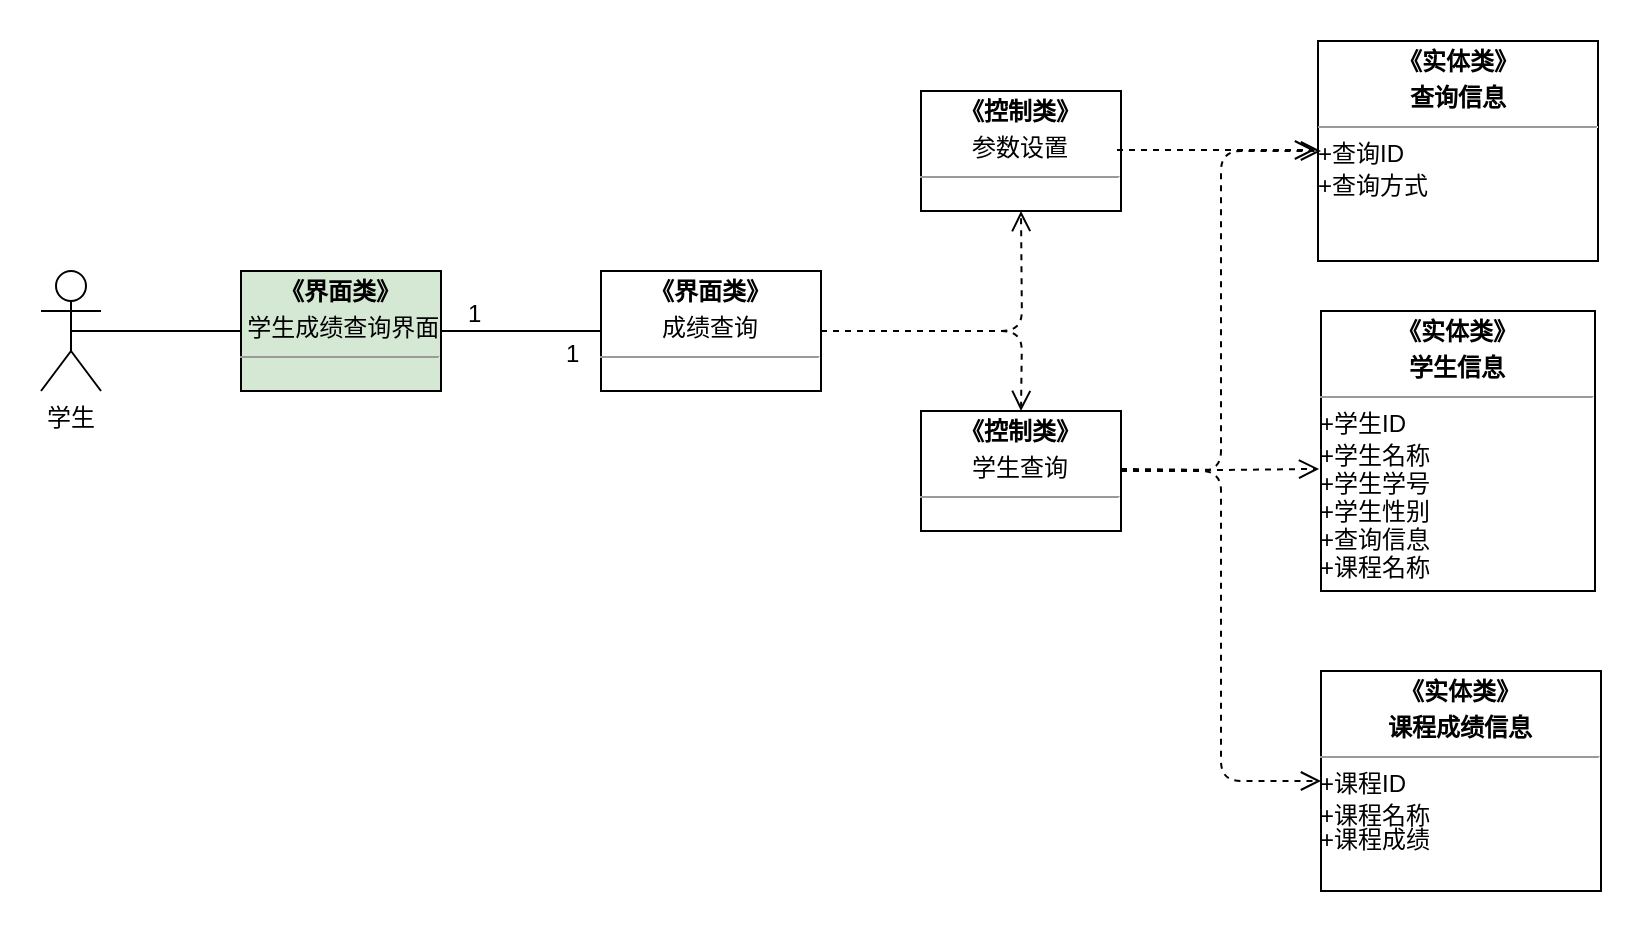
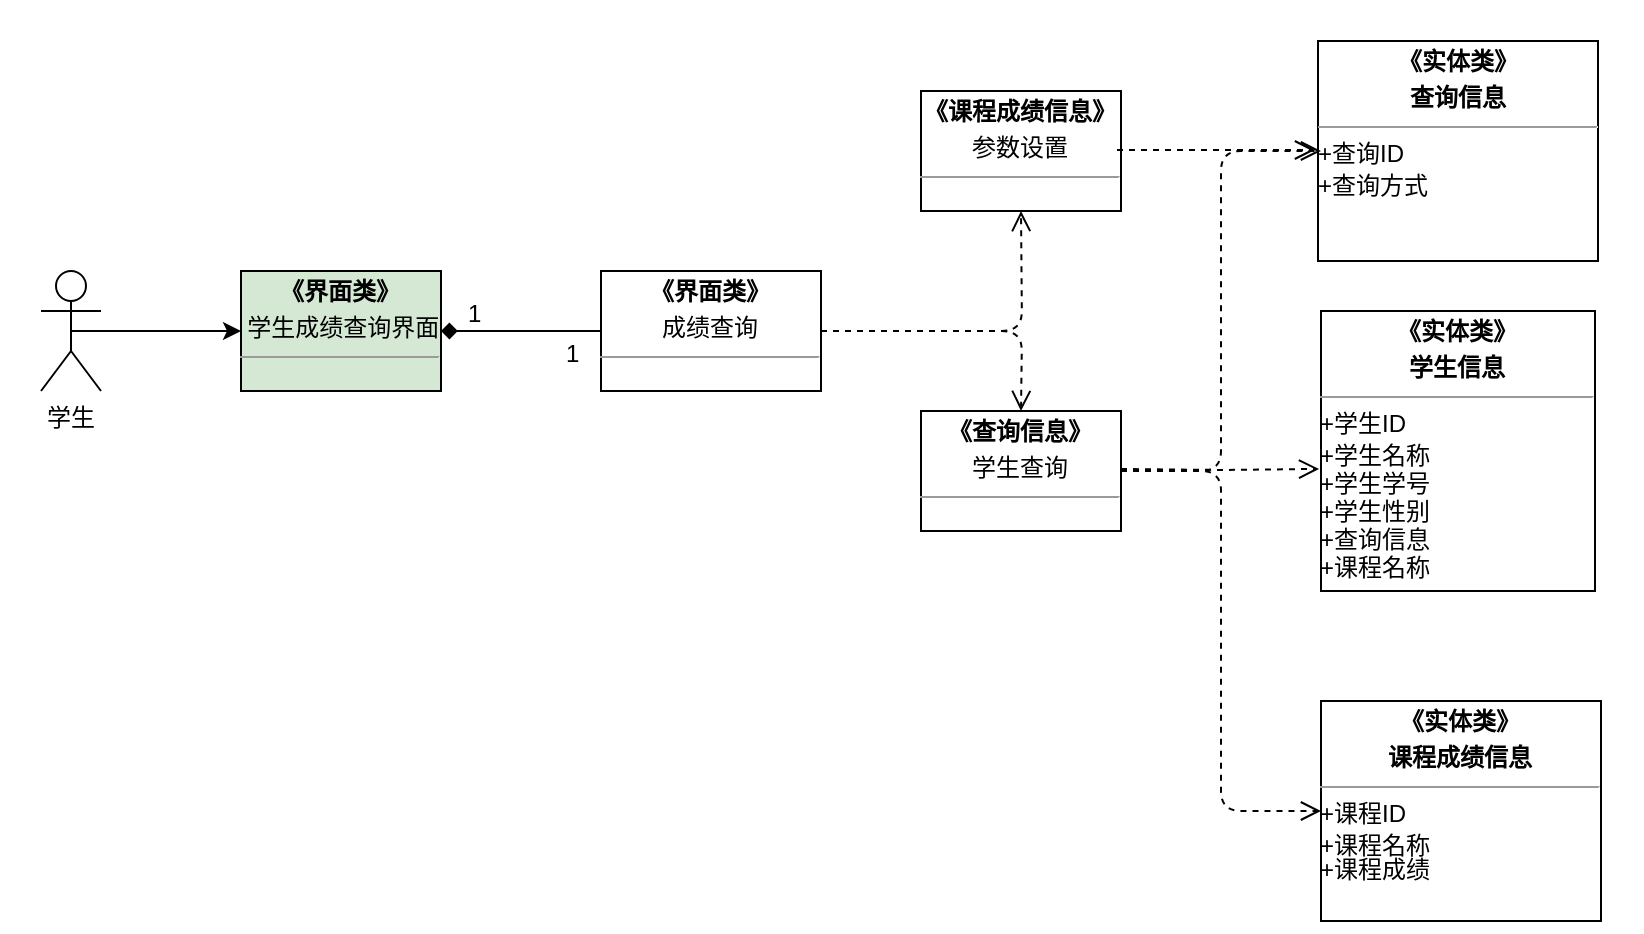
node "《控制类》 参数设置": label "《控制类》 参数设置" -> "《课程成绩信息》 参数设置"
edge "学生" -- "《界面类》 学生成绩查询界面": arrowhead none -> classic
edge "《界面类》 学生成绩查询界面" -- "《界面类》 成绩查询": arrowhead none -> diamond
node "《控制类》 学生查询": label "《控制类》 学生查询" -> "《查询信息》 学生查询"
node "《实体类》 课程成绩信息 +课程ID +课程名称 +课程成绩": moved (1461, 781) -> (1461, 811)
